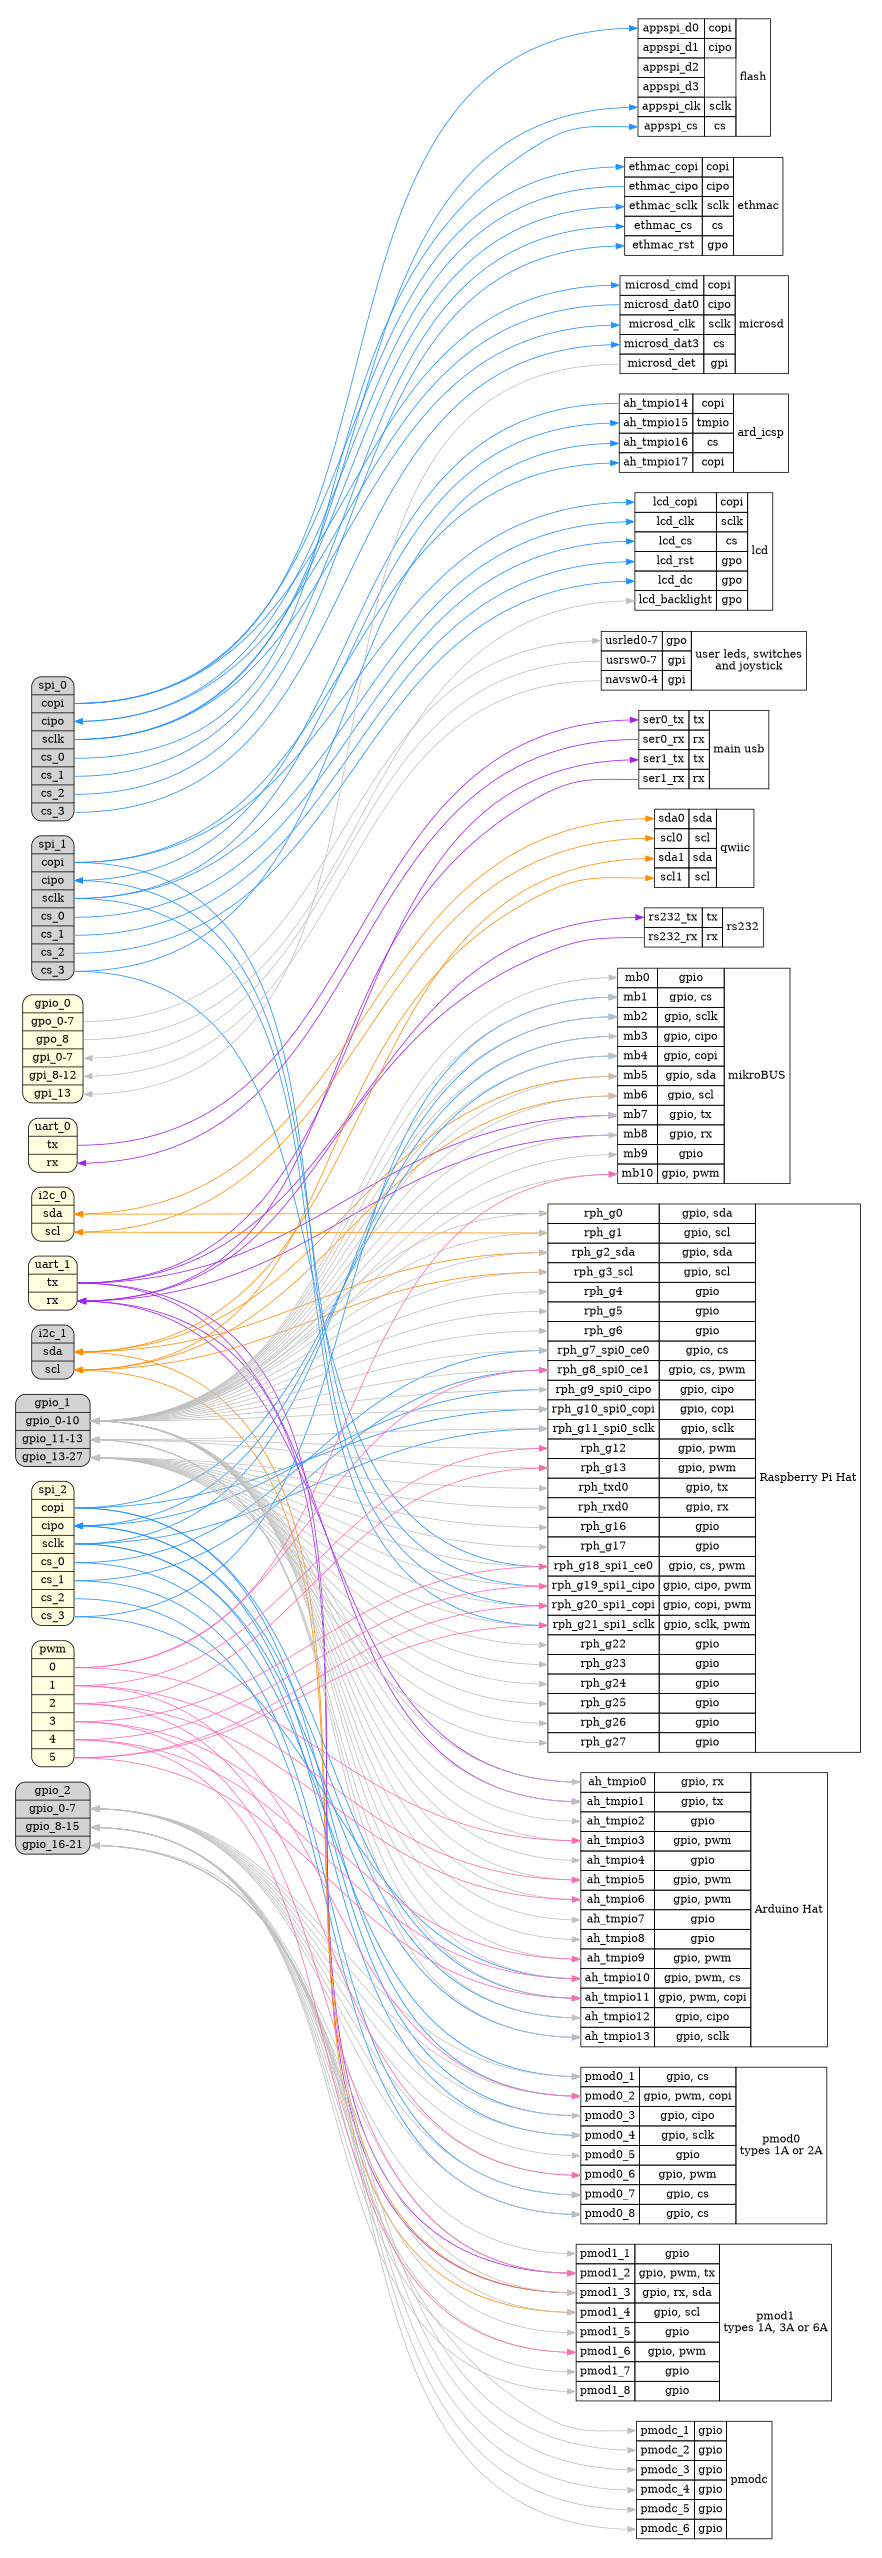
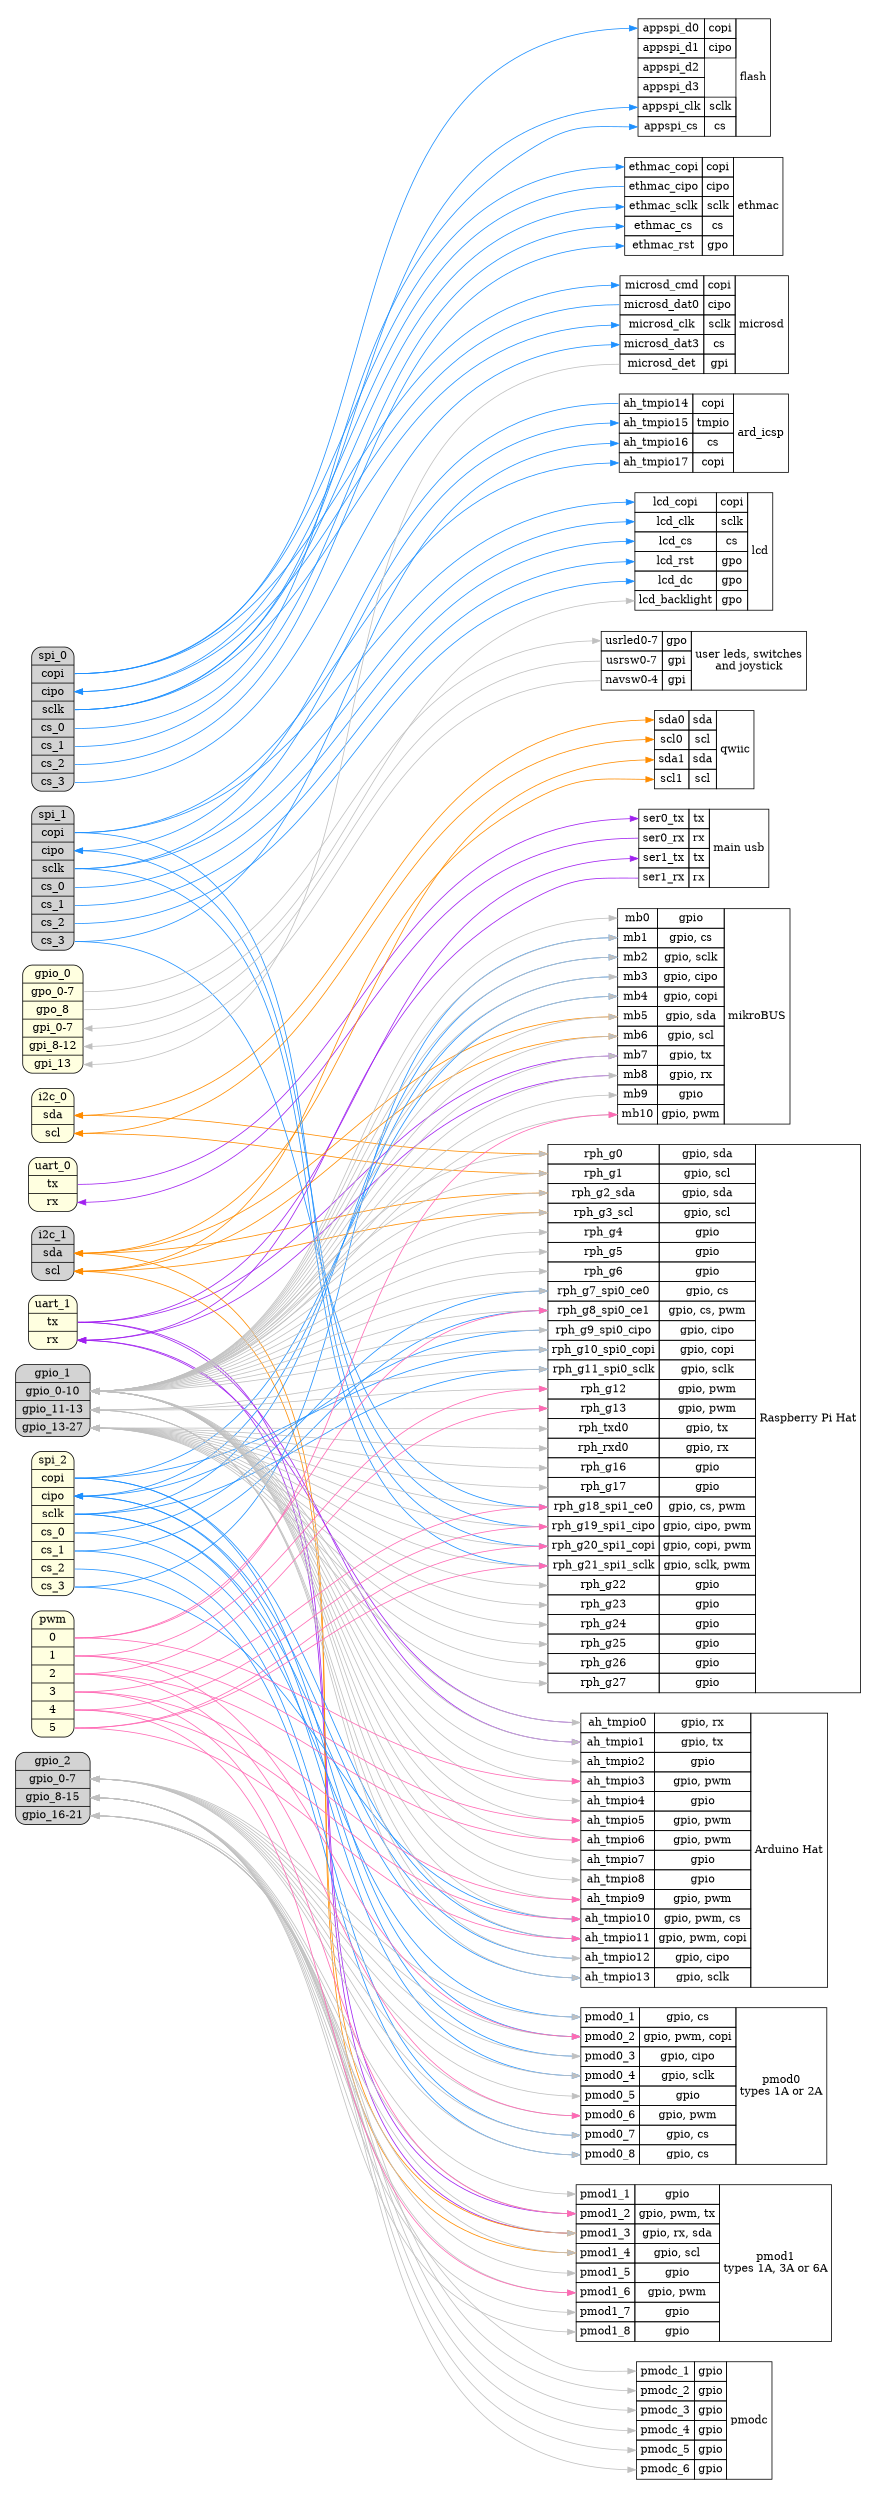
node "rs232_tx": removed
